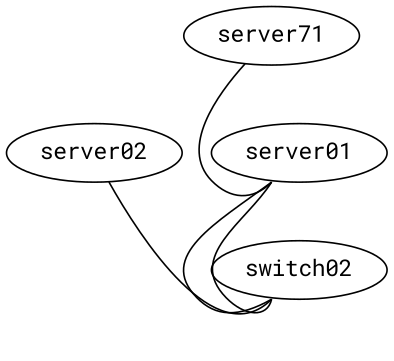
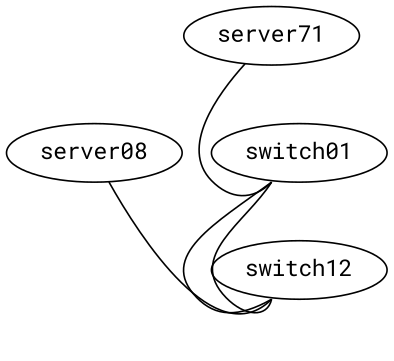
node "server02": label "server02" -> "server08"
node "server01": label "server01" -> "switch01"
node "switch02": label "switch02" -> "switch12"
